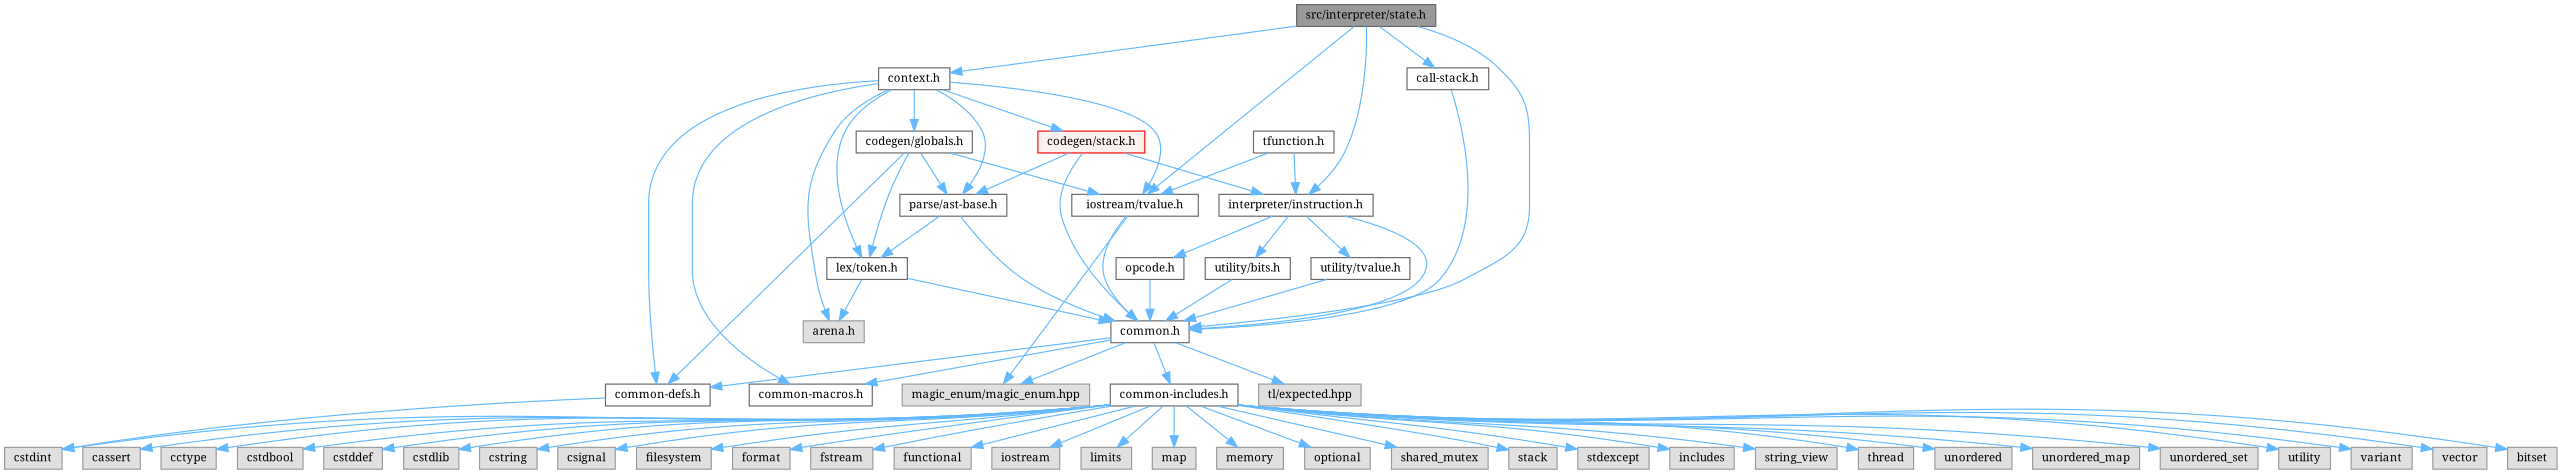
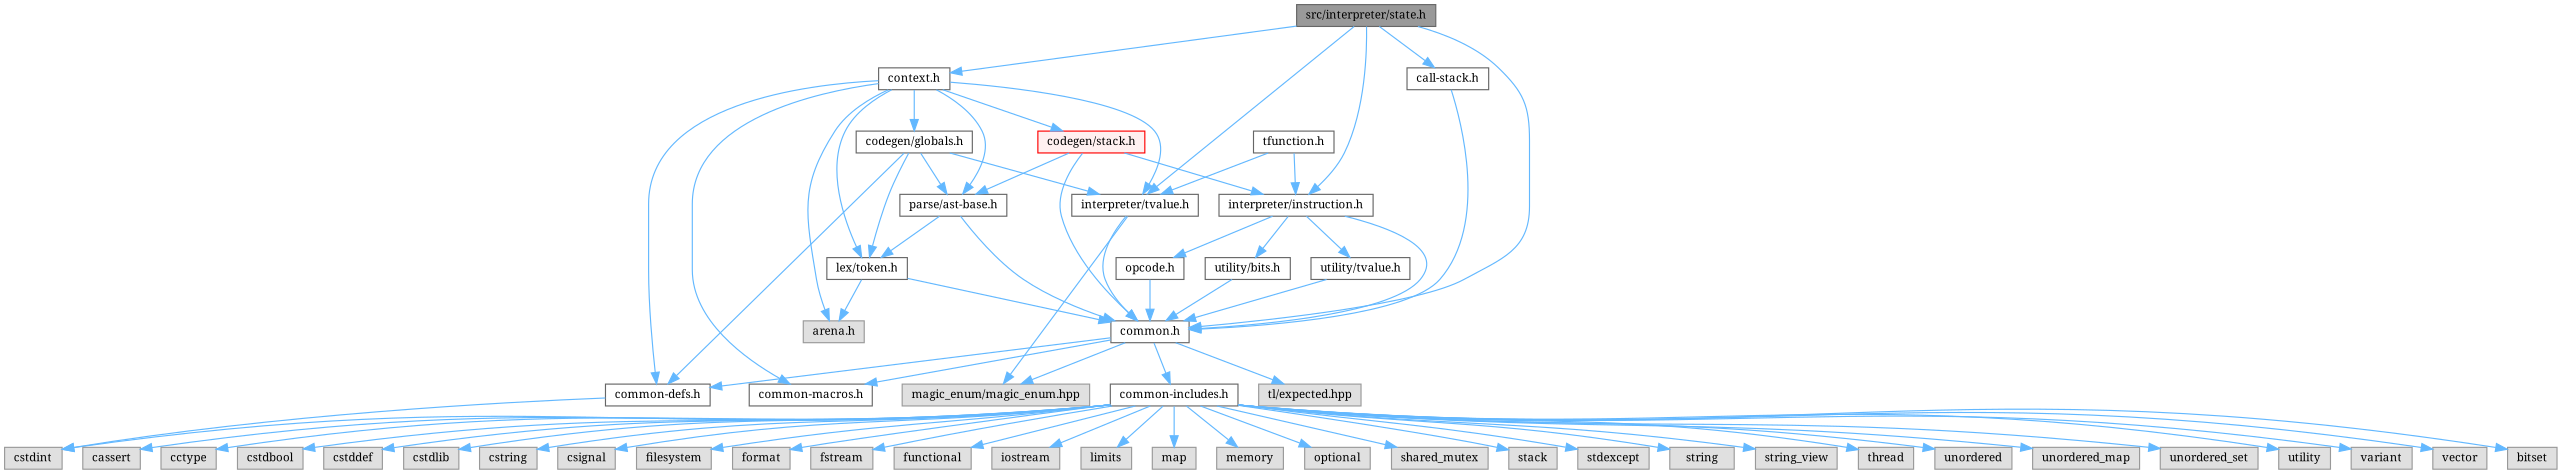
node "iostream/tvalue.h": label "iostream/tvalue.h" -> "interpreter/tvalue.h"
node "includes": label "includes" -> "string"
